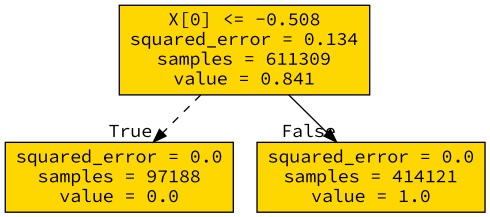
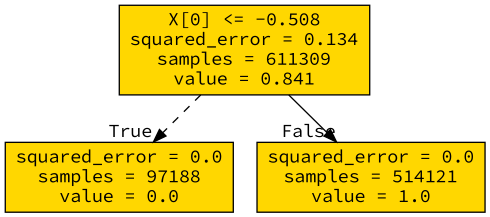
node "squared_error = 0.0 samples = 414121 value = 1.0": label "squared_error = 0.0 samples = 414121 value = 1.0" -> "squared_error = 0.0 samples = 514121 value = 1.0"
